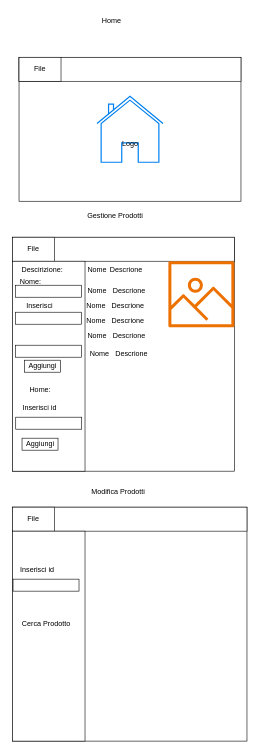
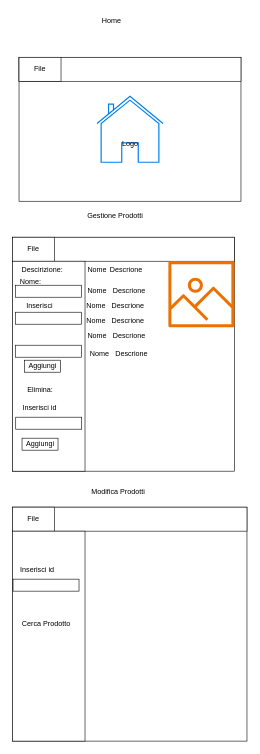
node "Home:": label "Home:" -> "Elimina:"
